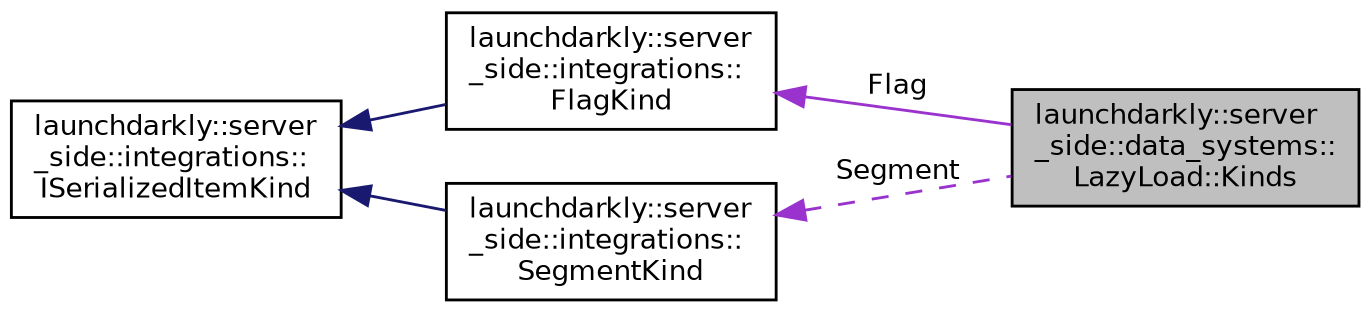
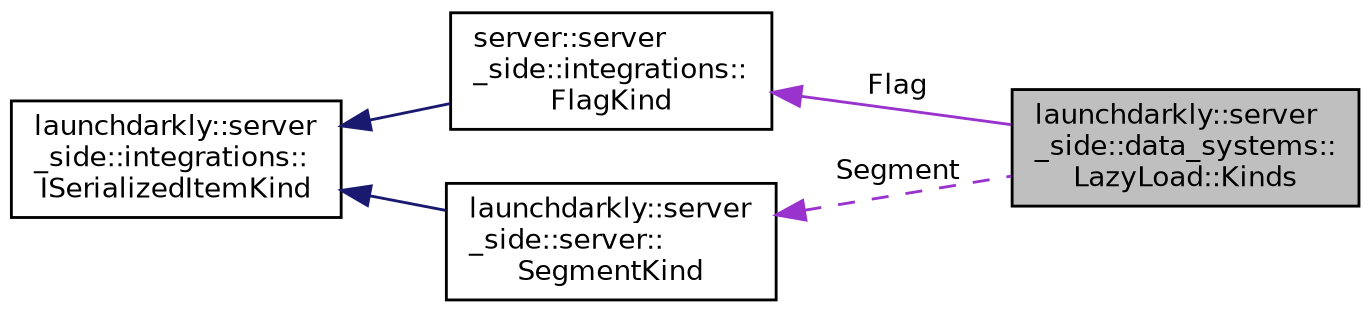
node "launchdarkly::server _side::integrations:: FlagKind": label "launchdarkly::server _side::integrations:: FlagKind" -> "server::server _side::integrations:: FlagKind"
node "launchdarkly::server _side::integrations:: SegmentKind": label "launchdarkly::server _side::integrations:: SegmentKind" -> "launchdarkly::server _side::server:: SegmentKind"
